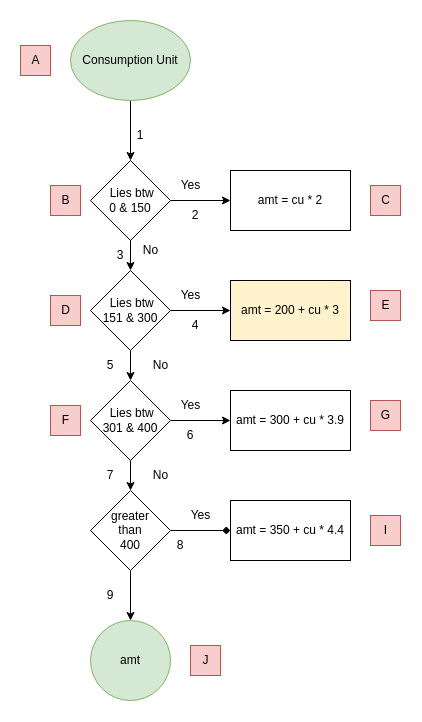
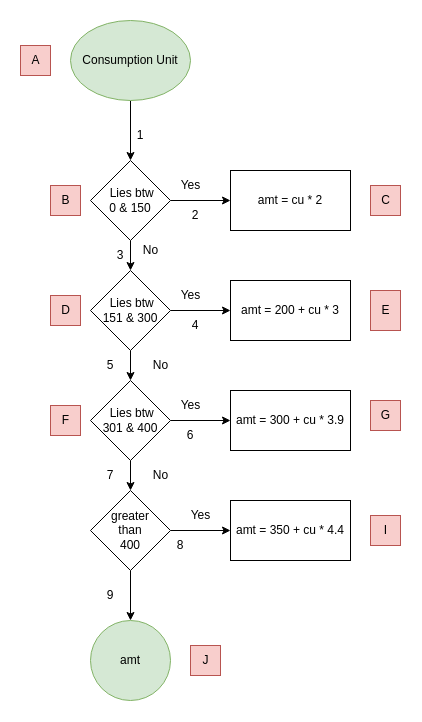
node "E": size 30x30 -> 30x40
node "amt = 200 + cu * 3": fillcolor #fff2cc -> #ffffff
edge "greater than 400" -> "amt = 350 + cu * 4.4": arrowhead diamond -> classic
